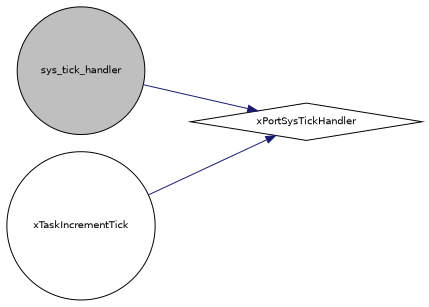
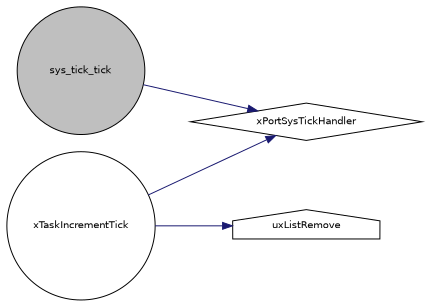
node "sys_tick_handler": label "sys_tick_handler" -> "sys_tick_tick"
node "uxListRemove": added
